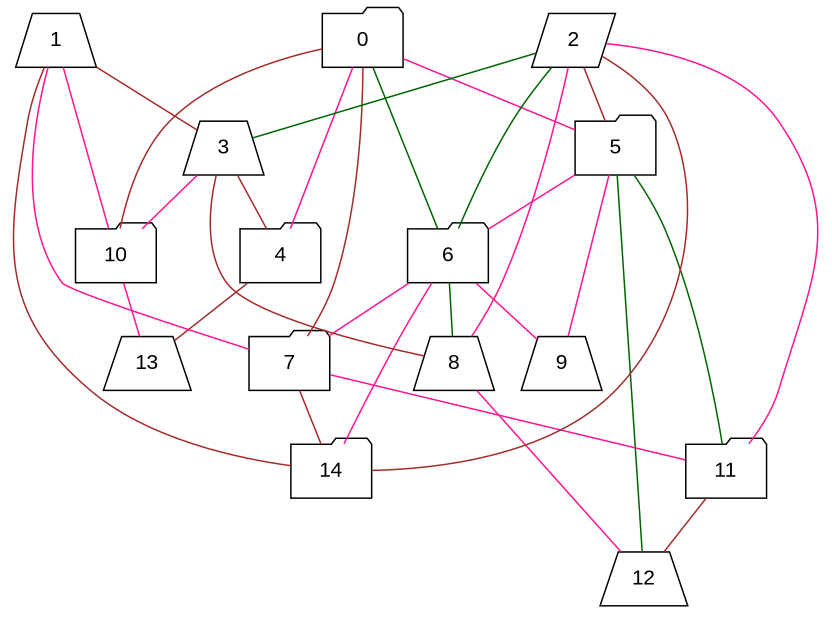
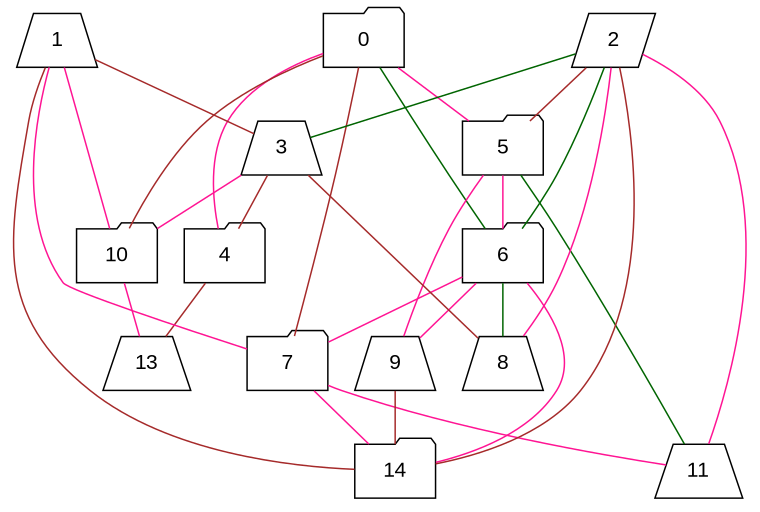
edge "7" -- "14": color brown -> deeppink
edge "9" -- "14": added
node "11": shape folder -> trapezium
node "12": removed
